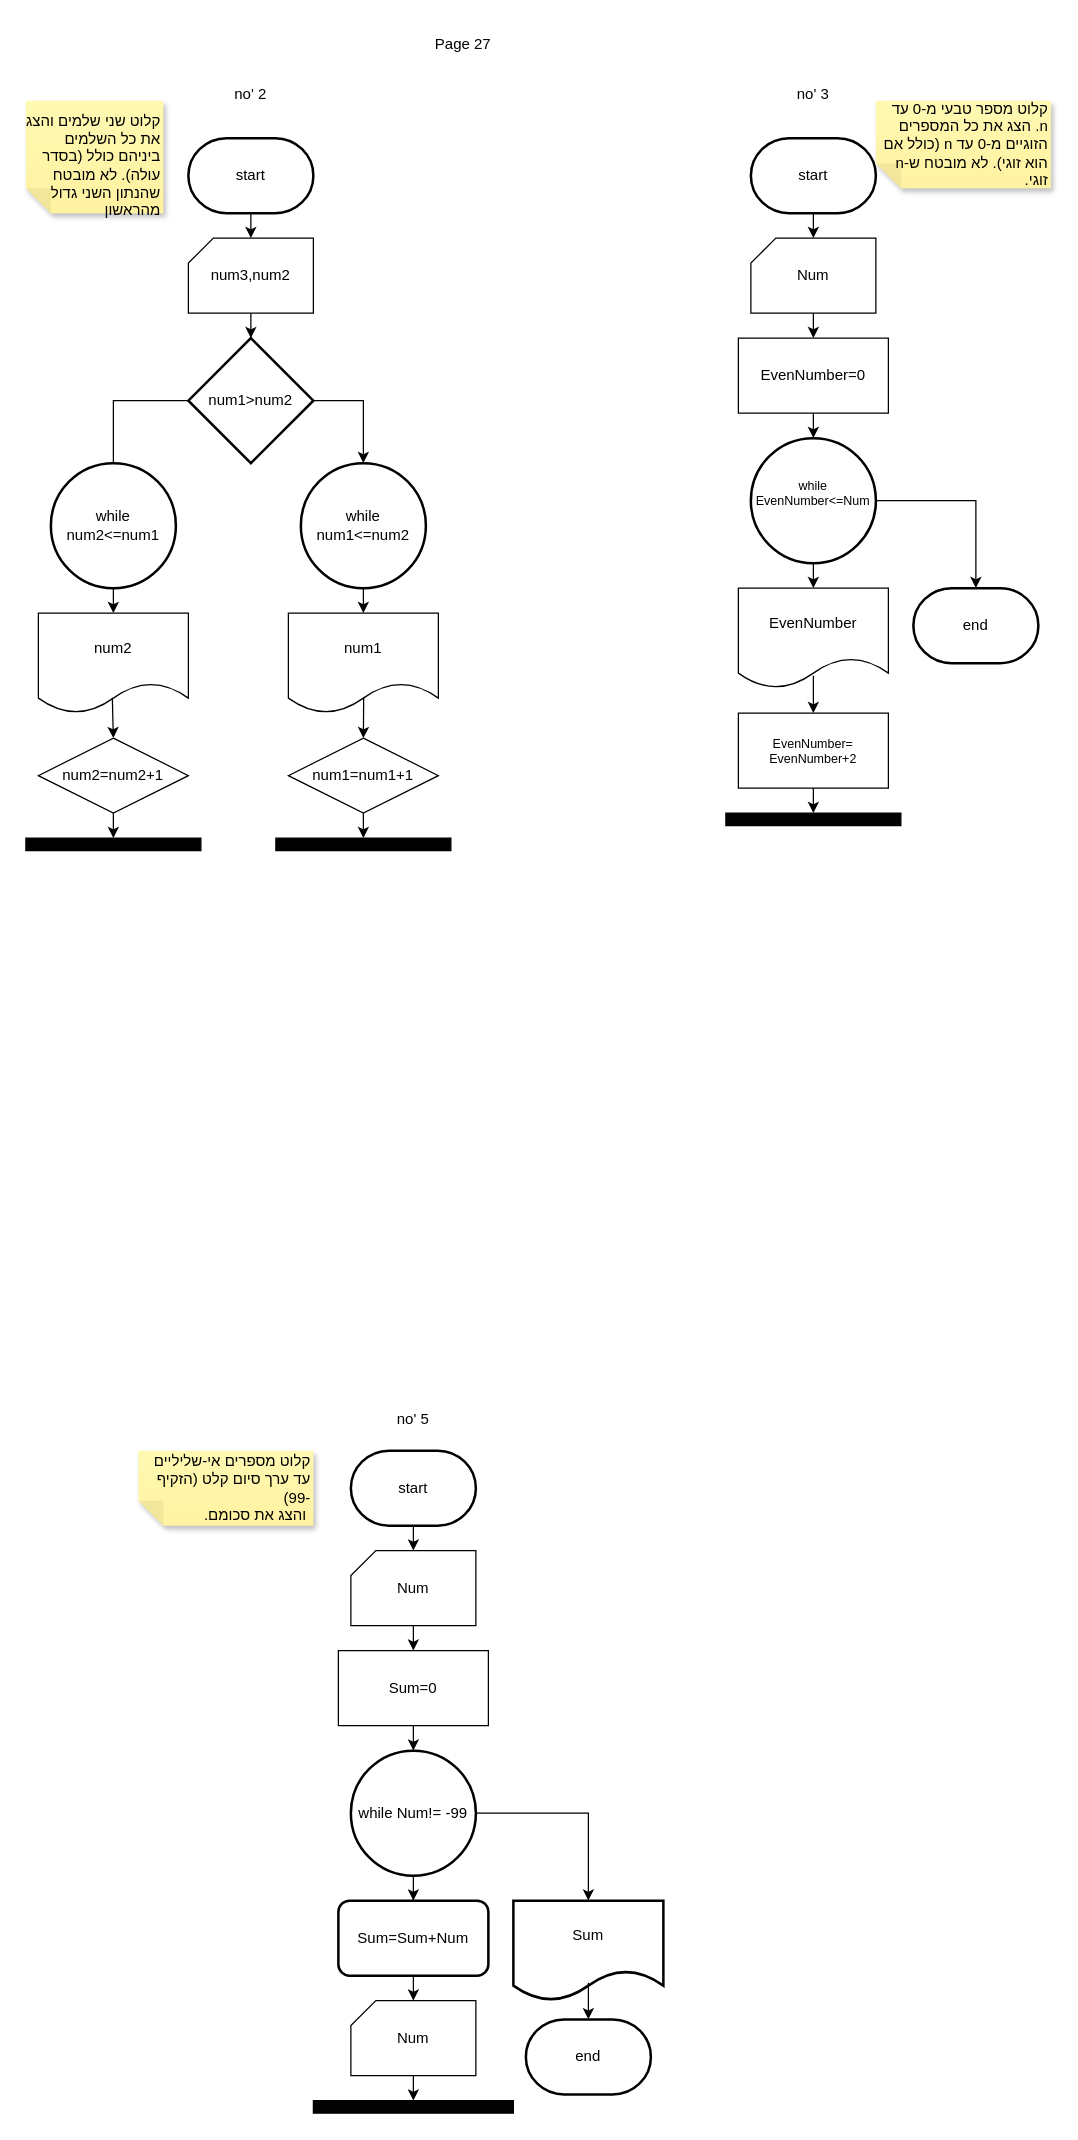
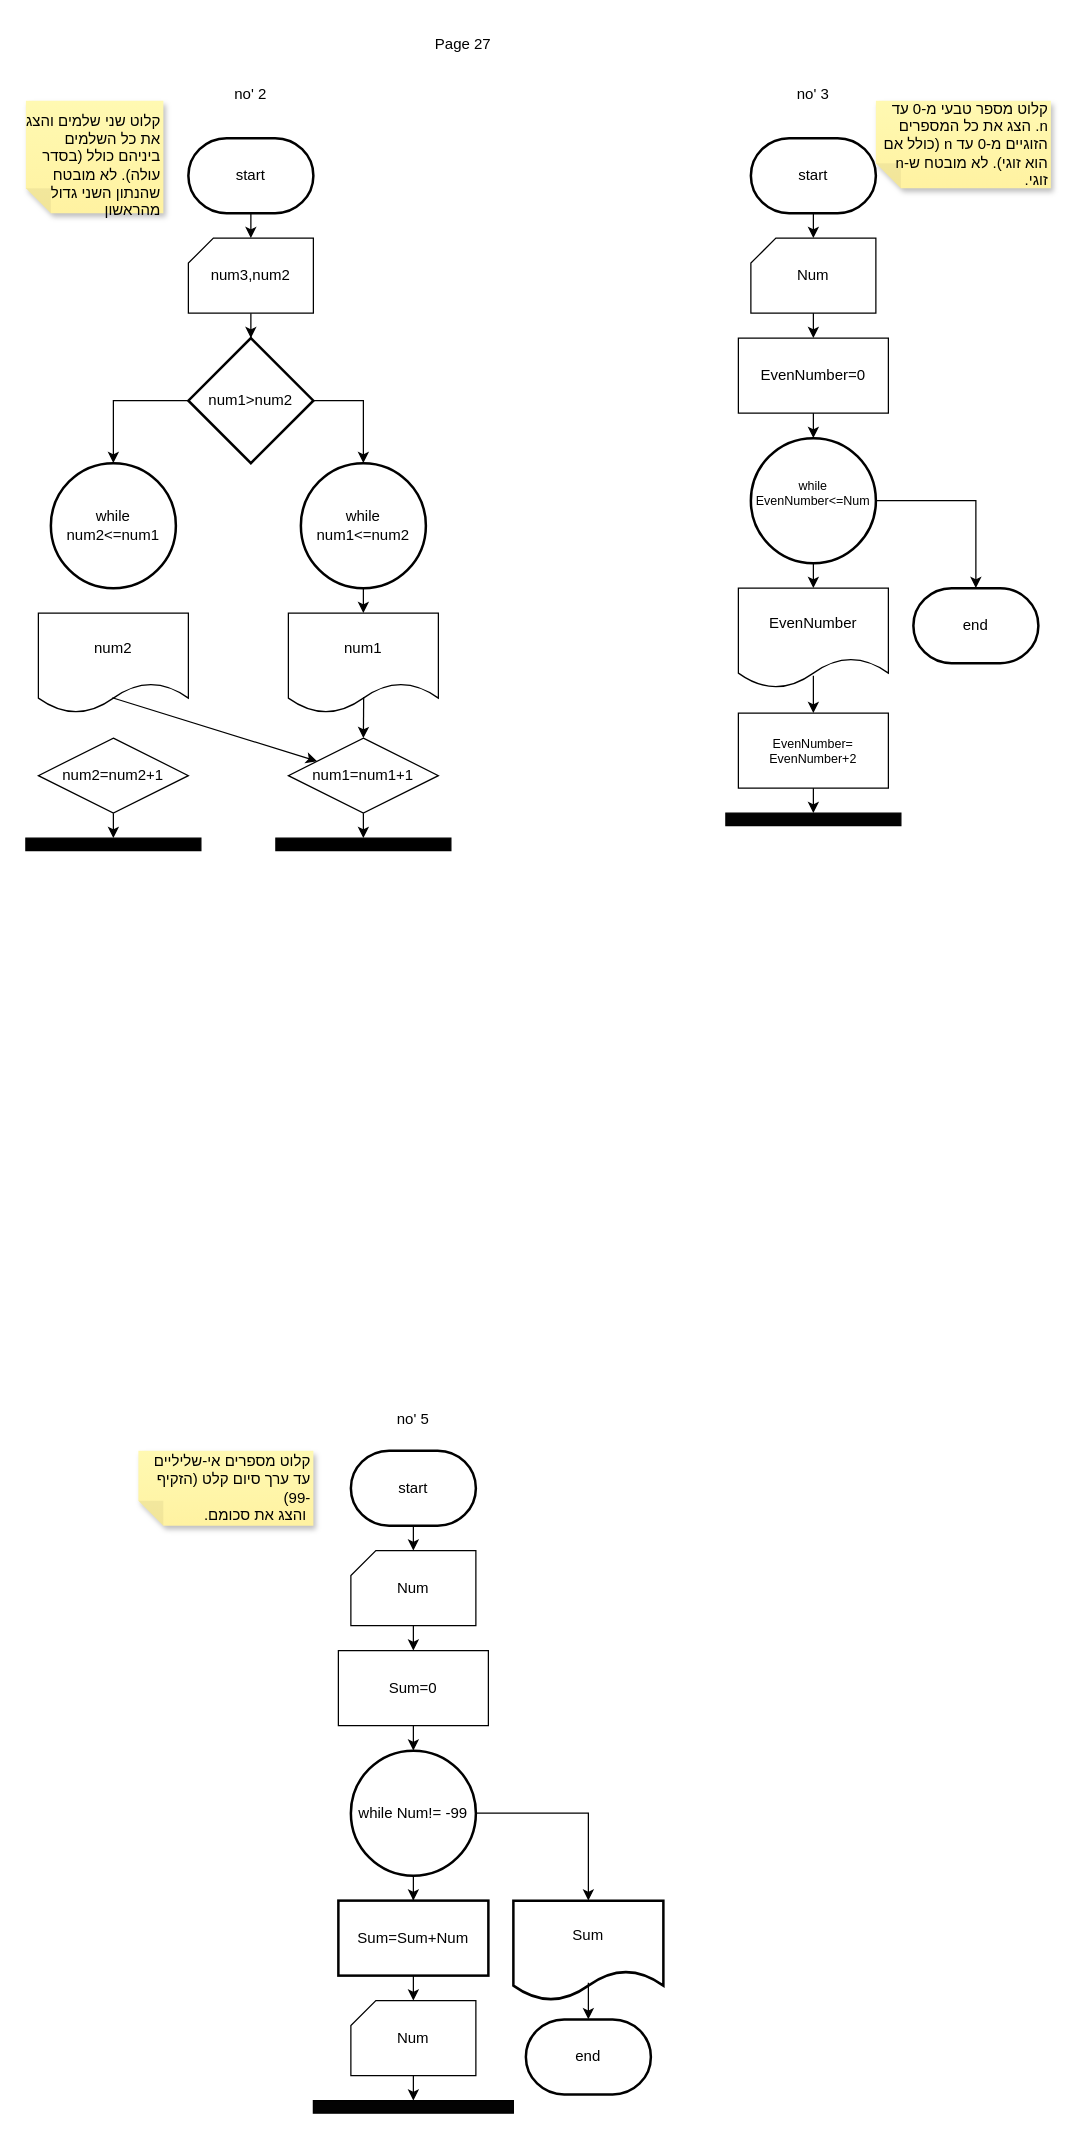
edge "num1>num2" -- "while num2<=num1": arrowhead none -> classic
edge "while num2<=num1" -> "num2": removed
edge "num2" -> "num2=num2+1": now "num2" -> "num1=num1+1"
node "Sum=Sum+Num": shape rounded rectangle -> rectangle
